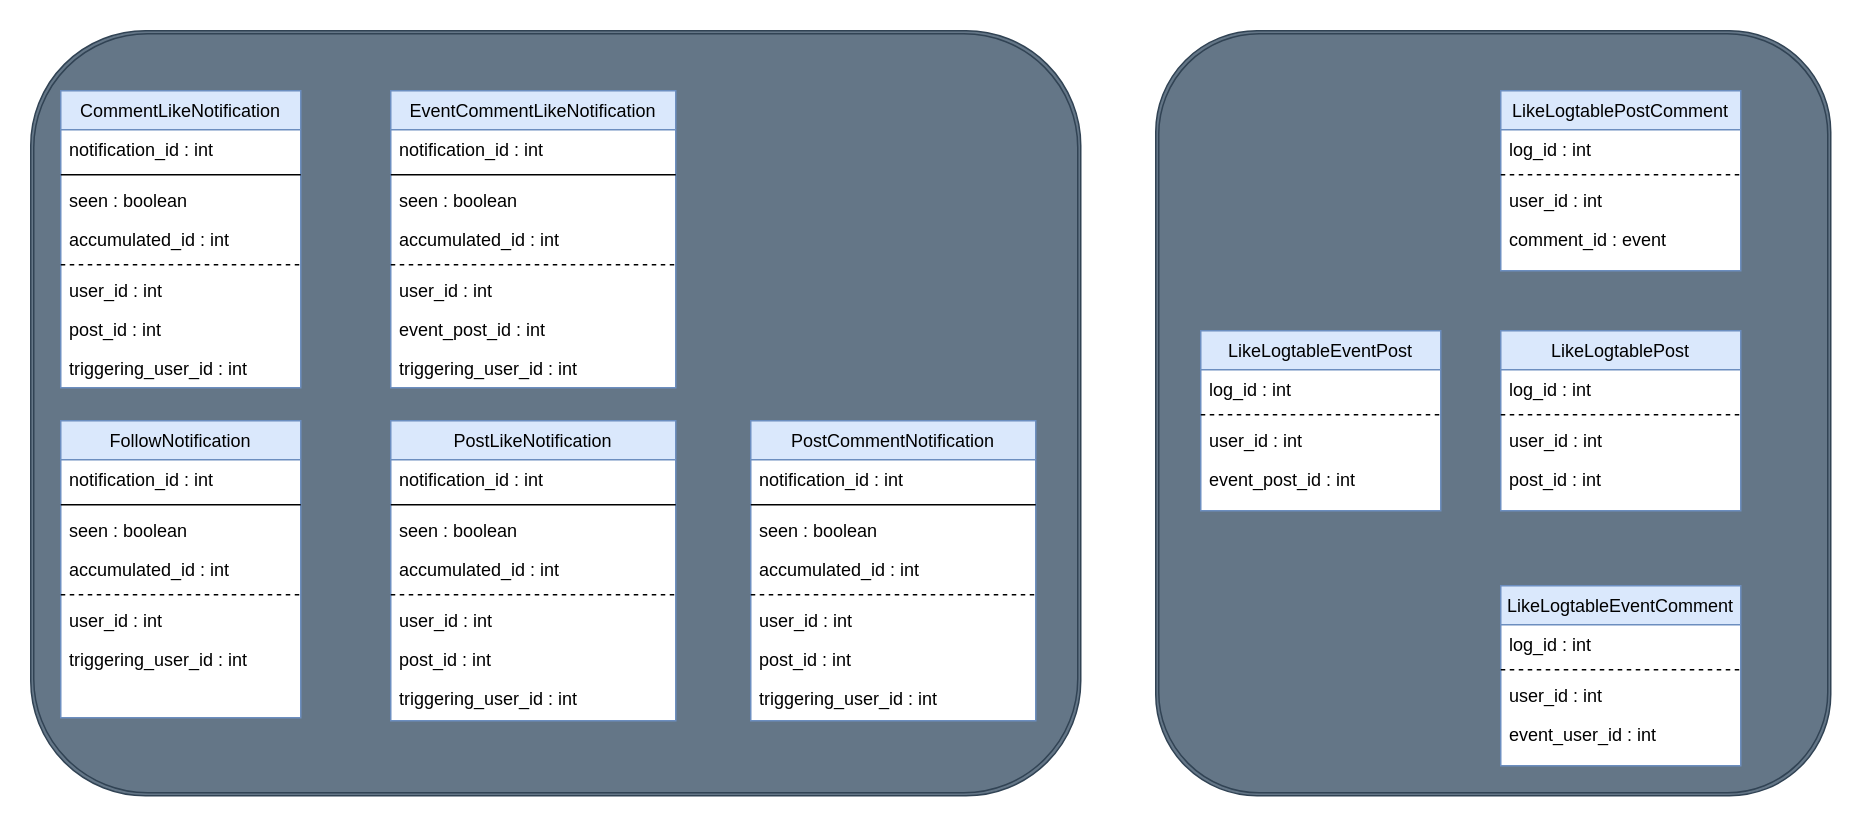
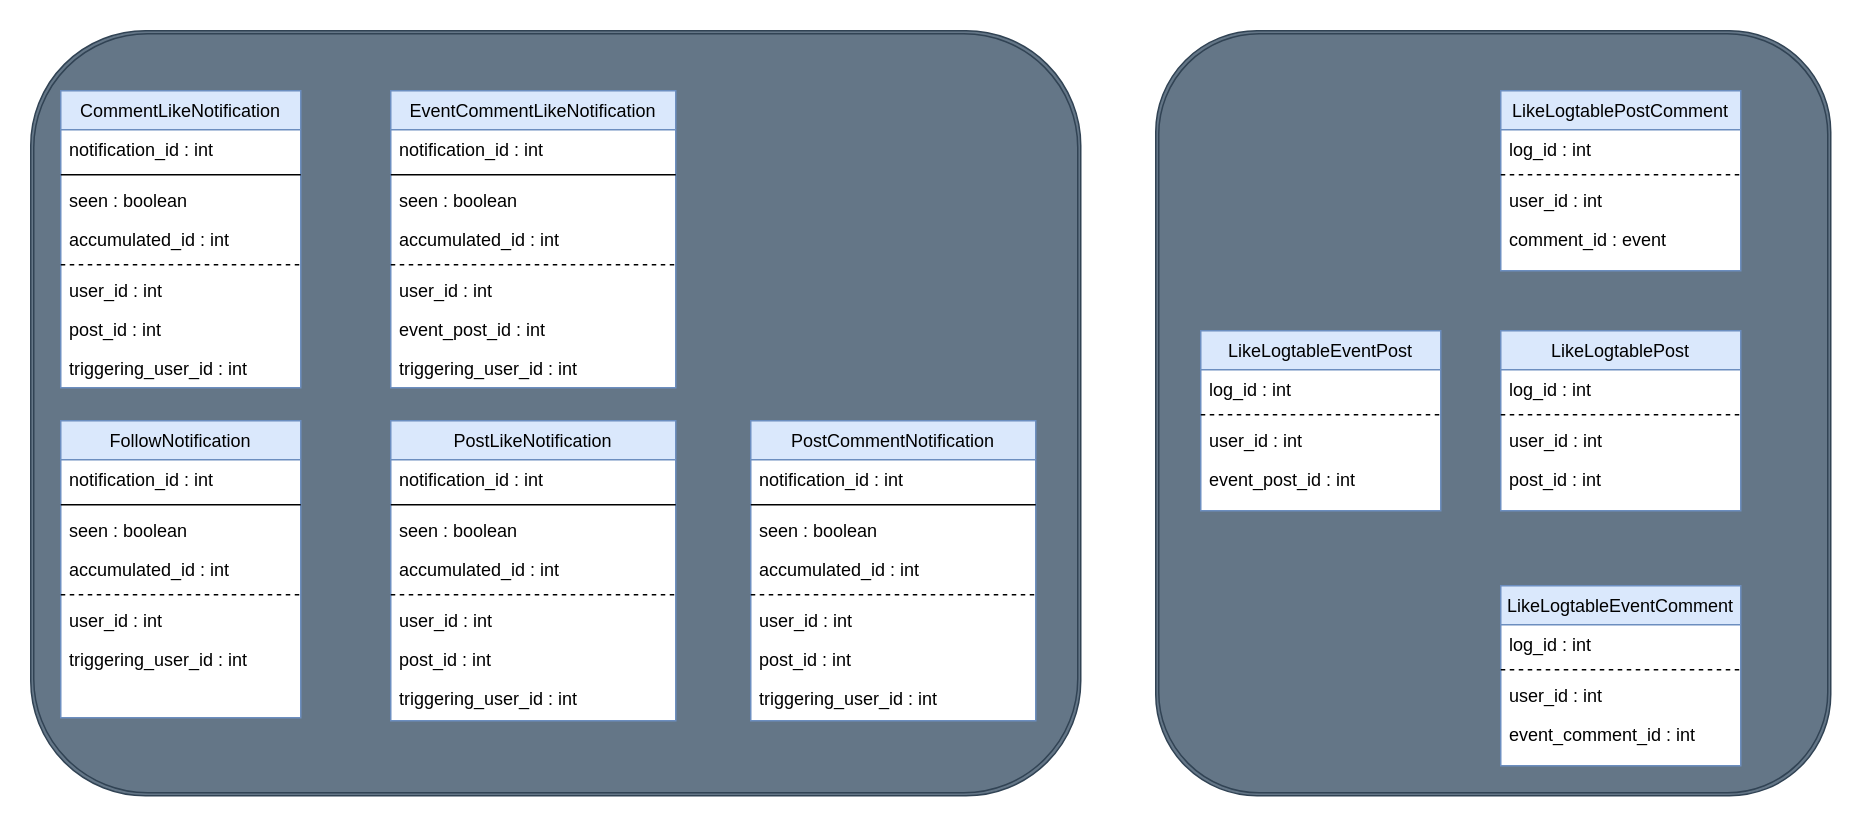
node "event_user_id : int": label "event_user_id : int" -> "event_comment_id : int"
